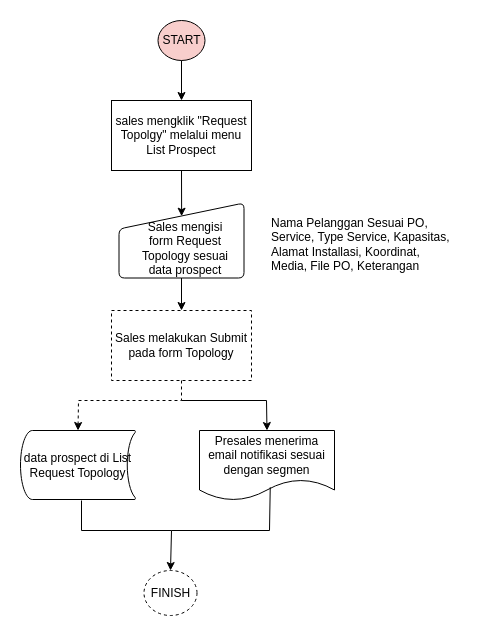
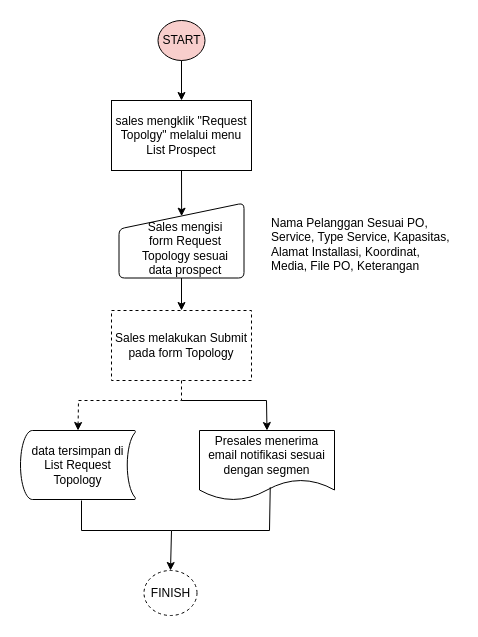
node "data prospect di List Request Topology": label "data prospect di List Request Topology" -> "data tersimpan di List Request Topology"
